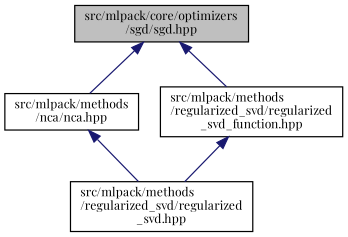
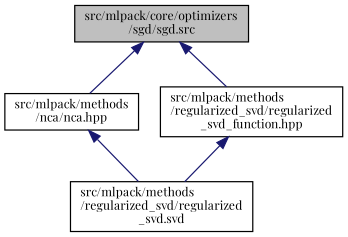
node "src/mlpack/core/optimizers /sgd/sgd.hpp": label "src/mlpack/core/optimizers /sgd/sgd.hpp" -> "src/mlpack/core/optimizers /sgd/sgd.src"
node "src/mlpack/methods /regularized_svd/regularized _svd.hpp": label "src/mlpack/methods /regularized_svd/regularized _svd.hpp" -> "src/mlpack/methods /regularized_svd/regularized _svd.svd"
